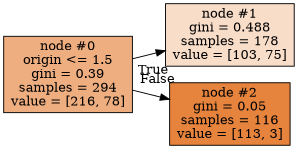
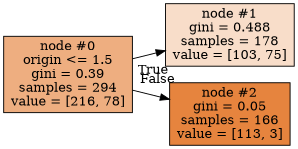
node "node #2 gini = 0.05 samples = 116 value = [113, 3]": label "node #2 gini = 0.05 samples = 116 value = [113, 3]" -> "node #2 gini = 0.05 samples = 166 value = [113, 3]"
